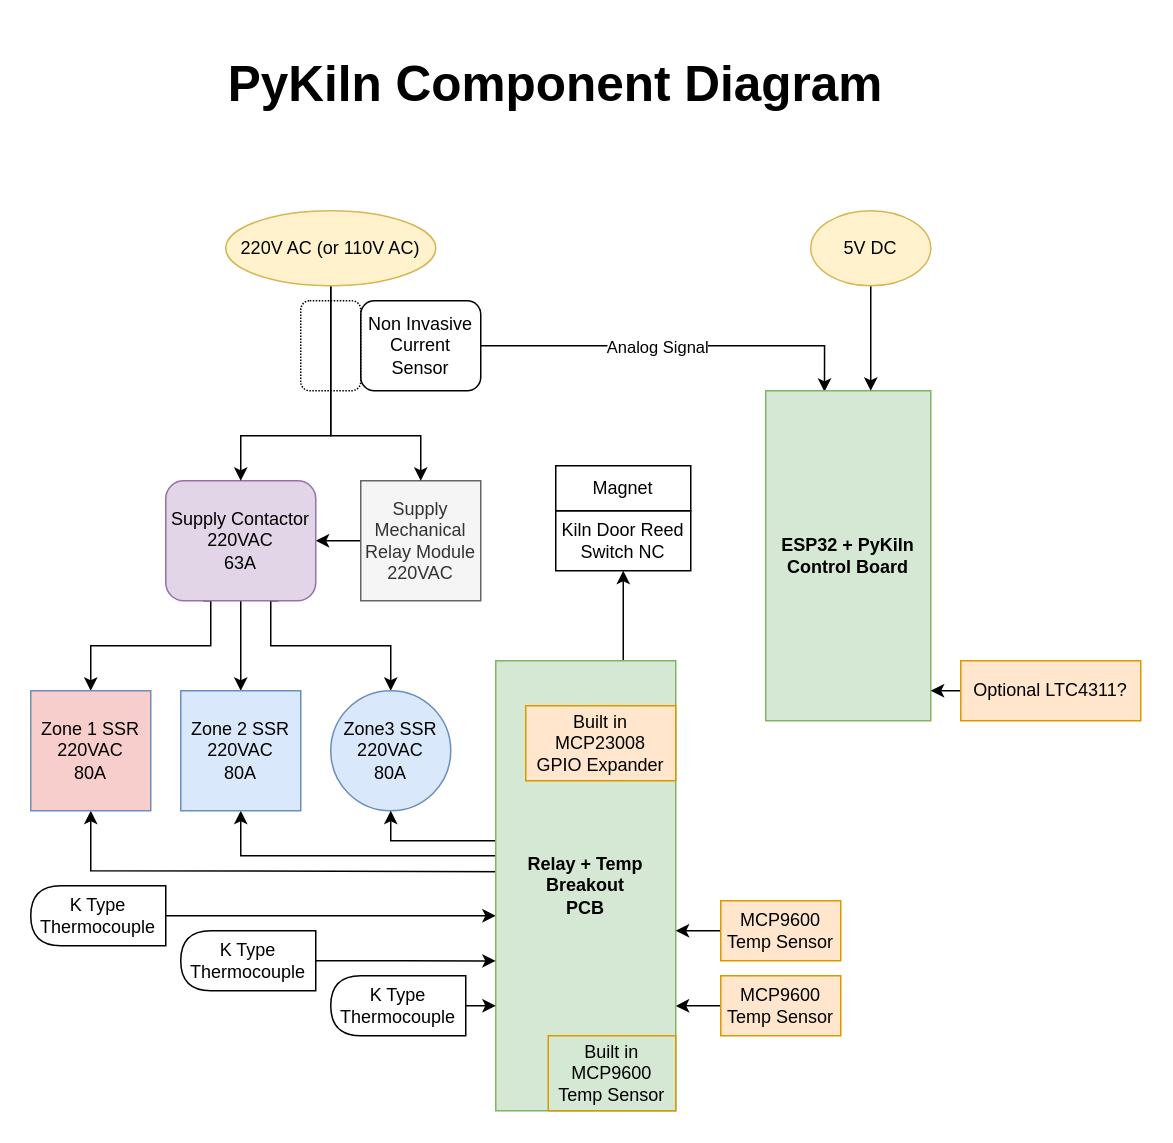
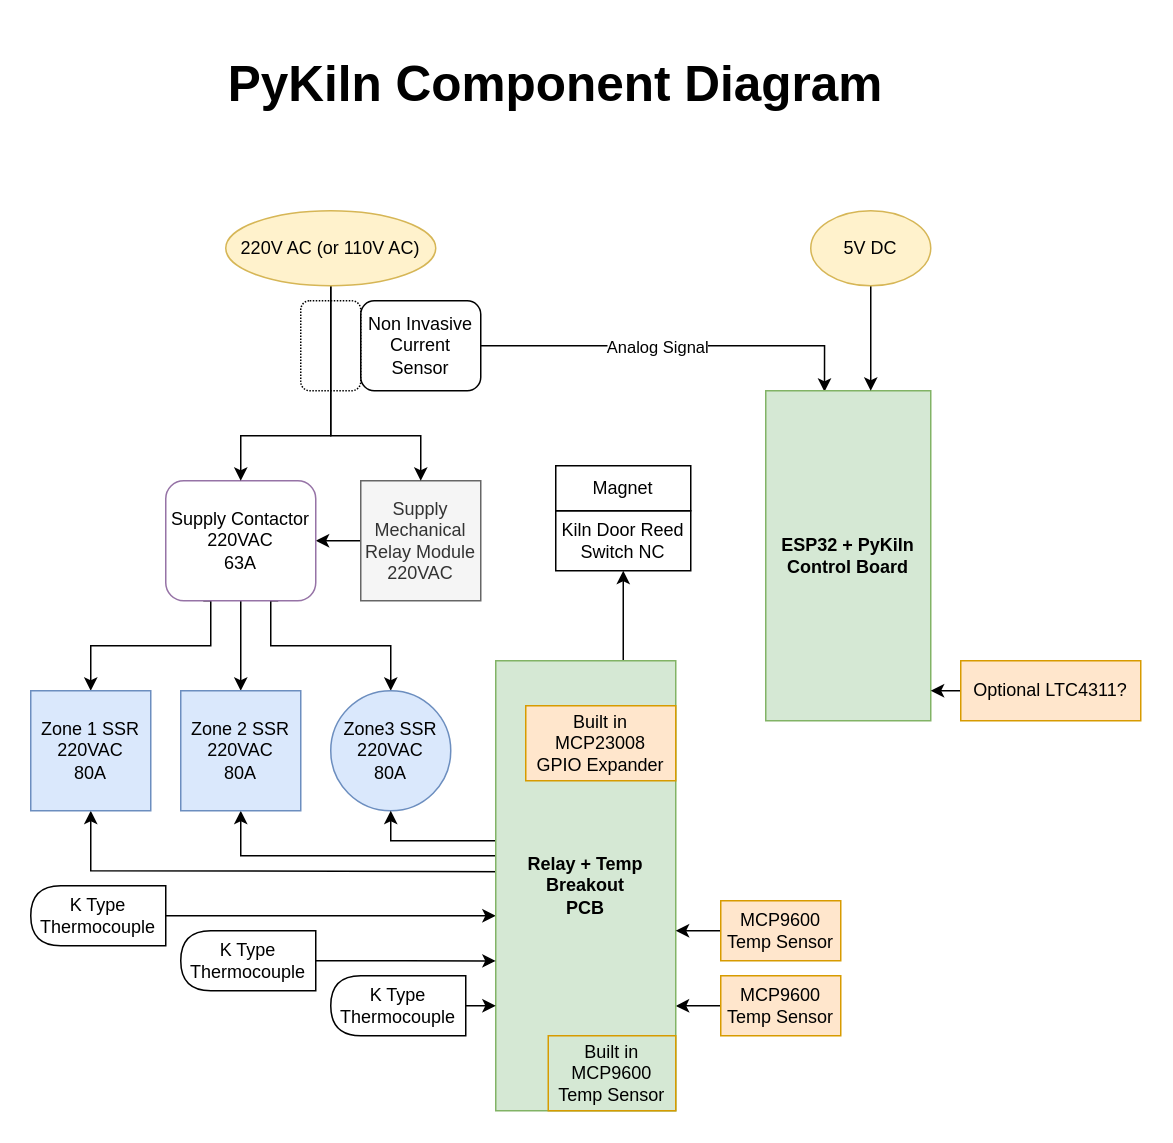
node "Supply Contactor 220VAC 63A": fillcolor #e1d5e7 -> #ffffff
node "Zone 1 SSR 220VAC 80A": fillcolor #f8cecc -> #dae8fc
